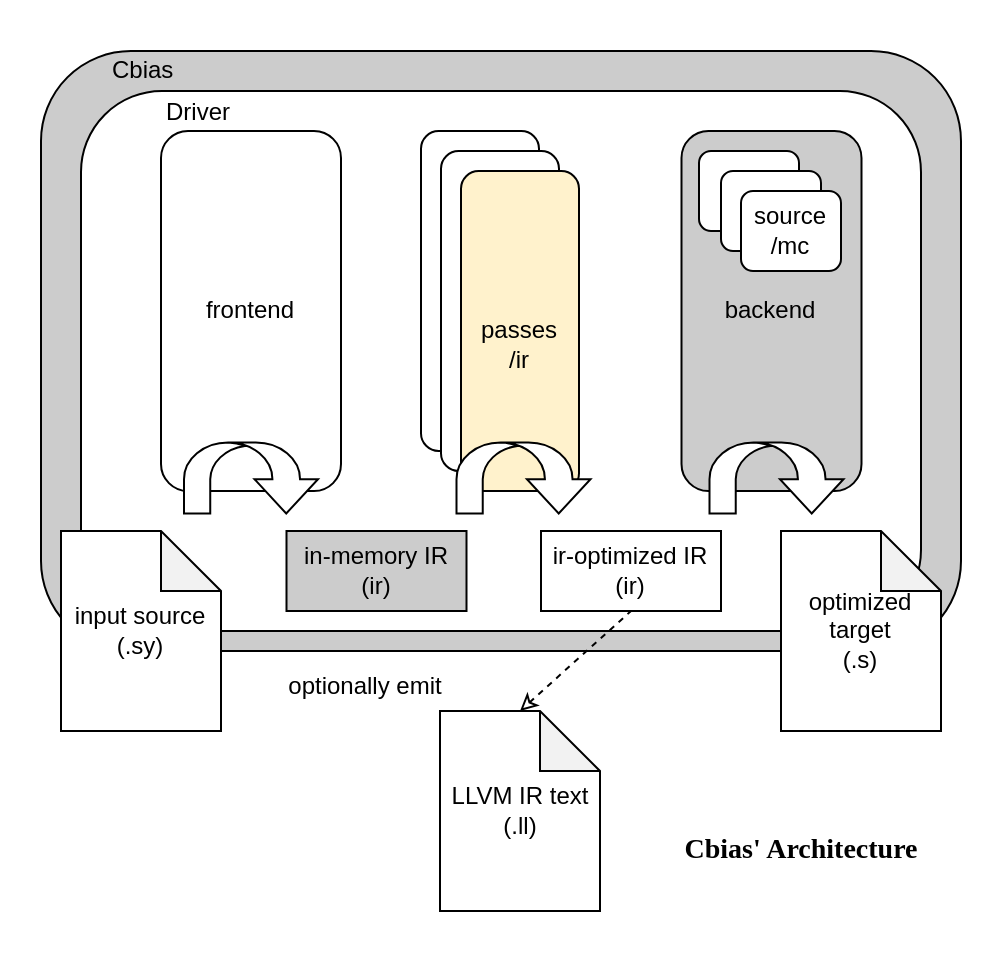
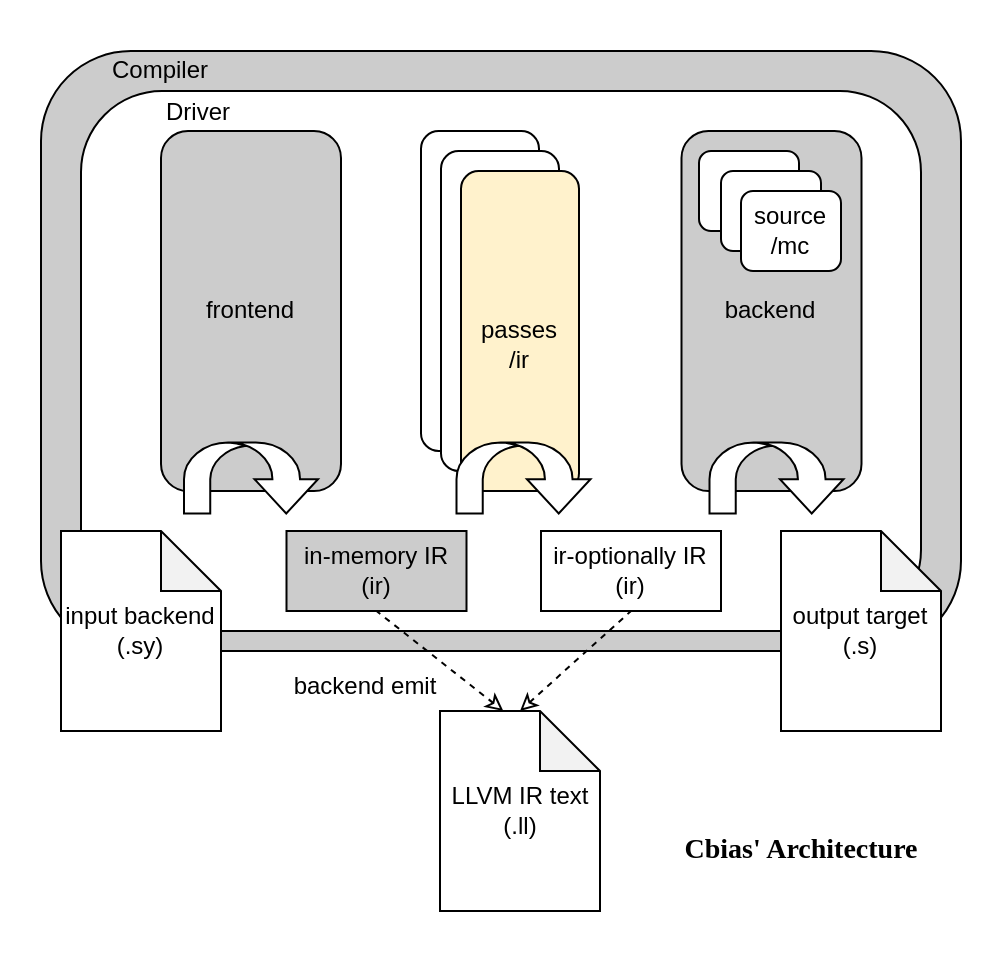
node "Cbias": label "Cbias" -> "Compiler"
node "frontend": fillcolor #ffffff -> #cccccc
node "ir-optimized IR (ir)": label "ir-optimized IR (ir)" -> "ir-optionally IR (ir)"
node "input source (.sy)": label "input source (.sy)" -> "input backend (.sy)"
node "optimized target (.s)": label "optimized target (.s)" -> "output target (.s)"
edge "in-memory IR (ir)" -> "LLVM IR text (.ll)": added
node "optionally emit": label "optionally emit" -> "backend emit"
